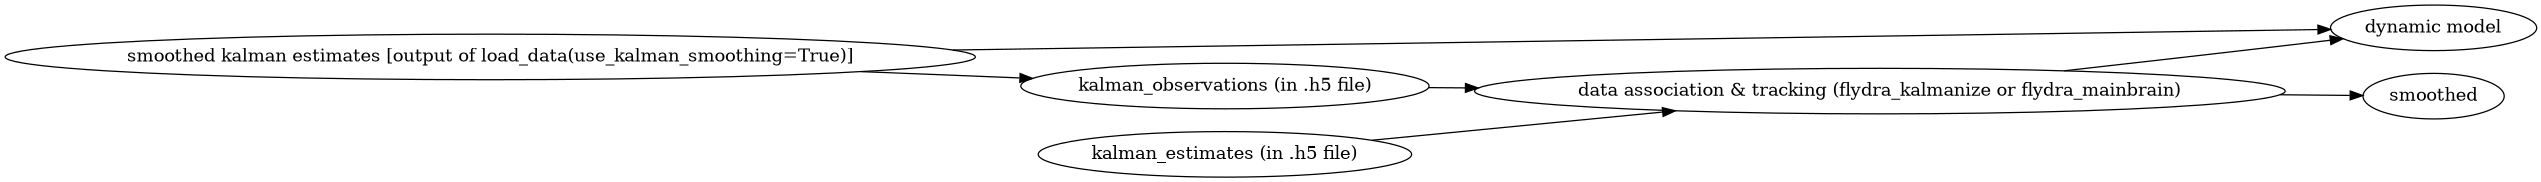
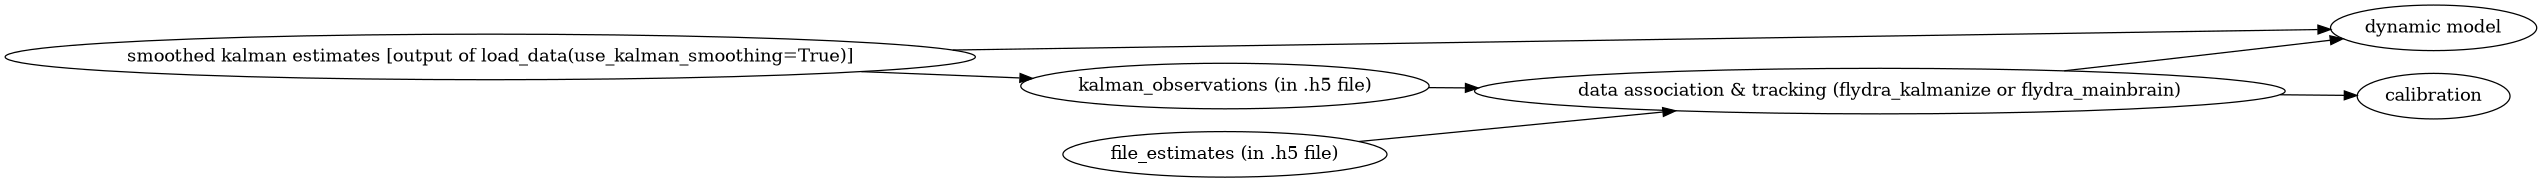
node "smoothed": label "smoothed" -> "calibration"
node "kalman_estimates (in .h5 file)": label "kalman_estimates (in .h5 file)" -> "file_estimates (in .h5 file)"
